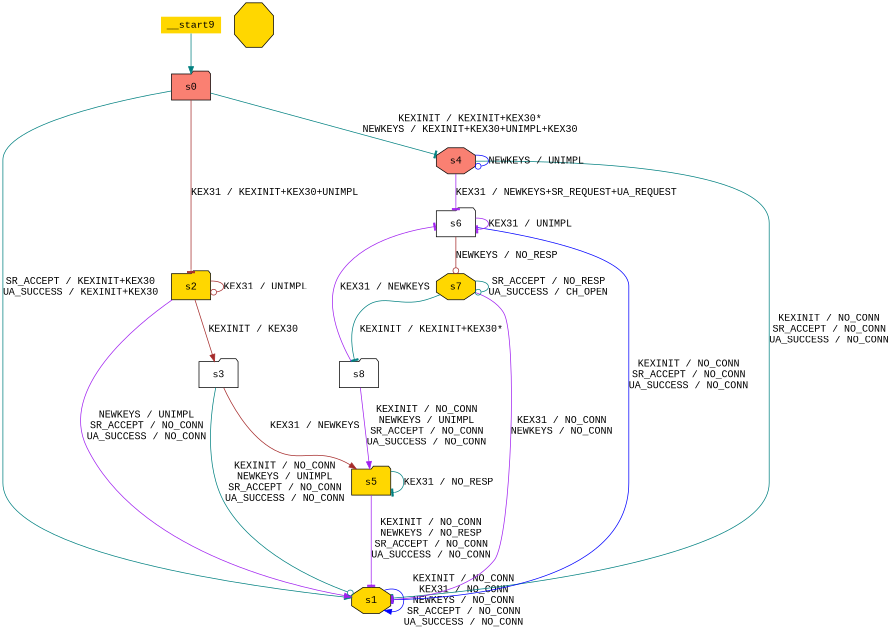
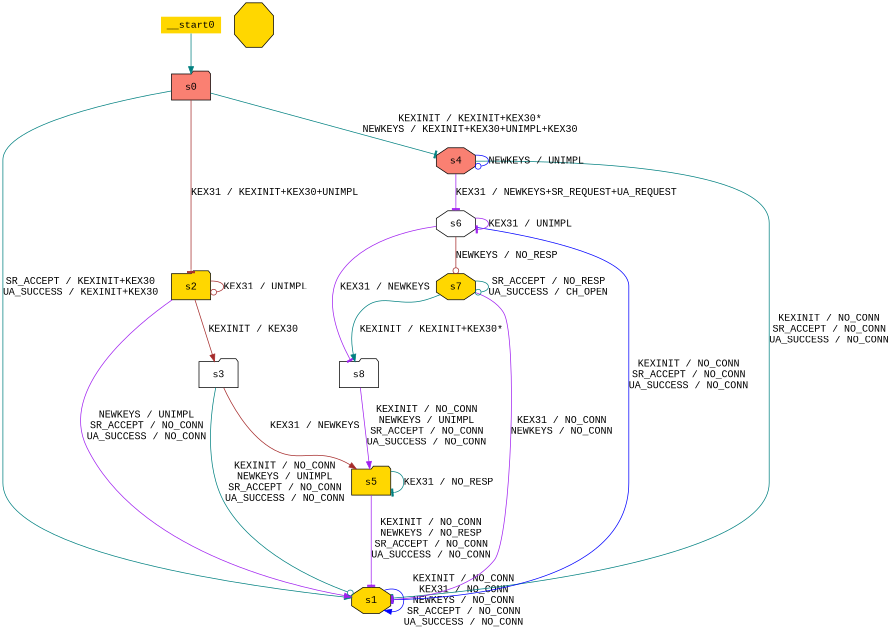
node "__start9": label "__start9" -> "__start0"
node "s6": shape folder -> octagon
edge "s8" -> "s6": reversed
edge "s7" -> "s8": arrowhead tee -> normal
